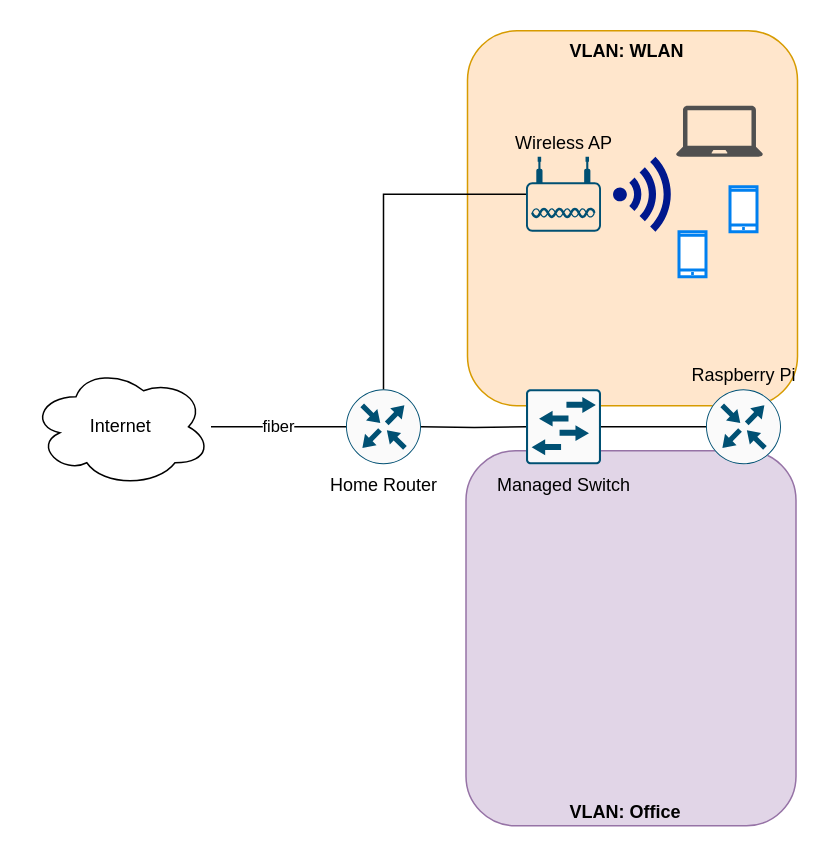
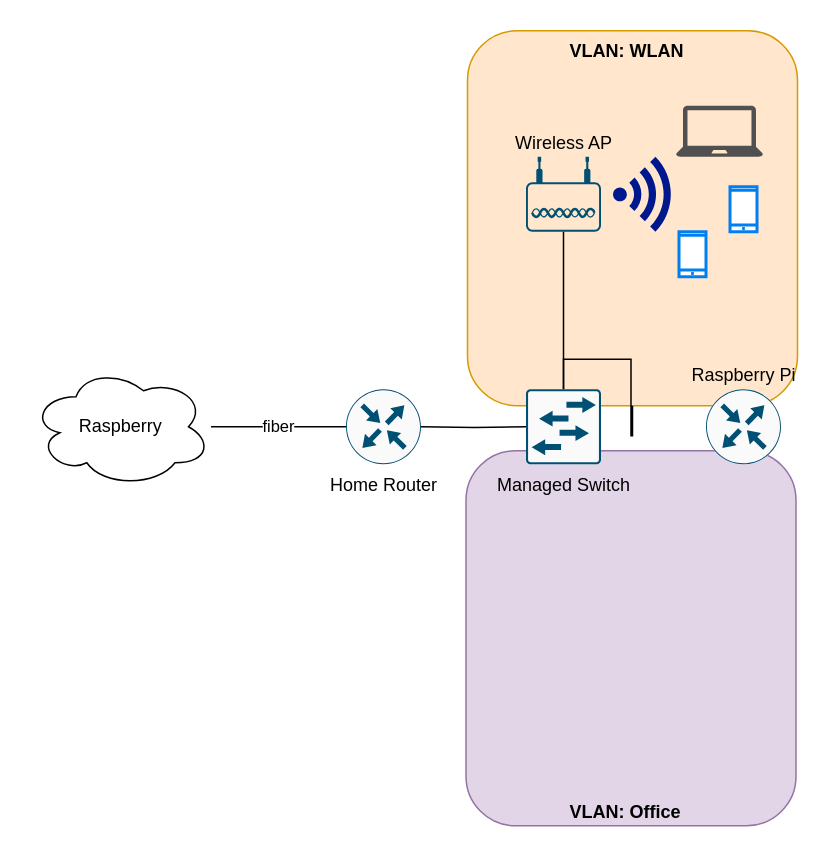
edge "Wireless AP" -- "Home Router": now "Wireless AP" -- "Managed Switch"
node "Internet": label "Internet" -> "Raspberry"
edge "Managed Switch" -- "Raspberry Pi": now "Managed Switch" -- "VLAN: WLAN"
